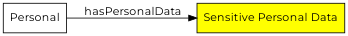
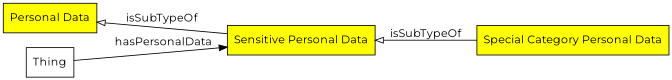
node "Personal": label "Personal" -> "Thing"
node "Personal Data": added
node "Special Category Personal Data": added
